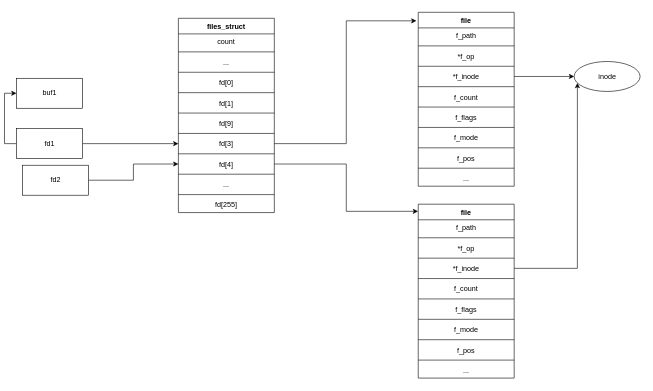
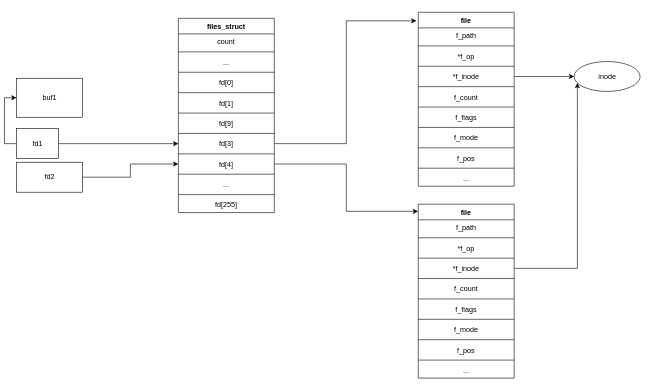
node "buf1": size 66x30 -> 66x39
node "fd1": size 66x30 -> 42x30
node "fd2": moved (56, 180) -> (50, 177)
